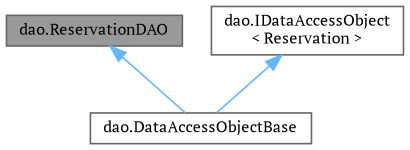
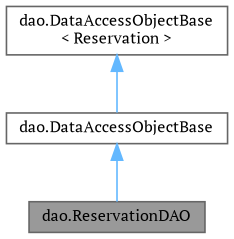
node "dao.IDataAccessObject < Reservation >": label "dao.IDataAccessObject < Reservation >" -> "dao.DataAccessObjectBase < Reservation >"
edge "dao.DataAccessObjectBase" -> "dao.ReservationDAO": reversed
